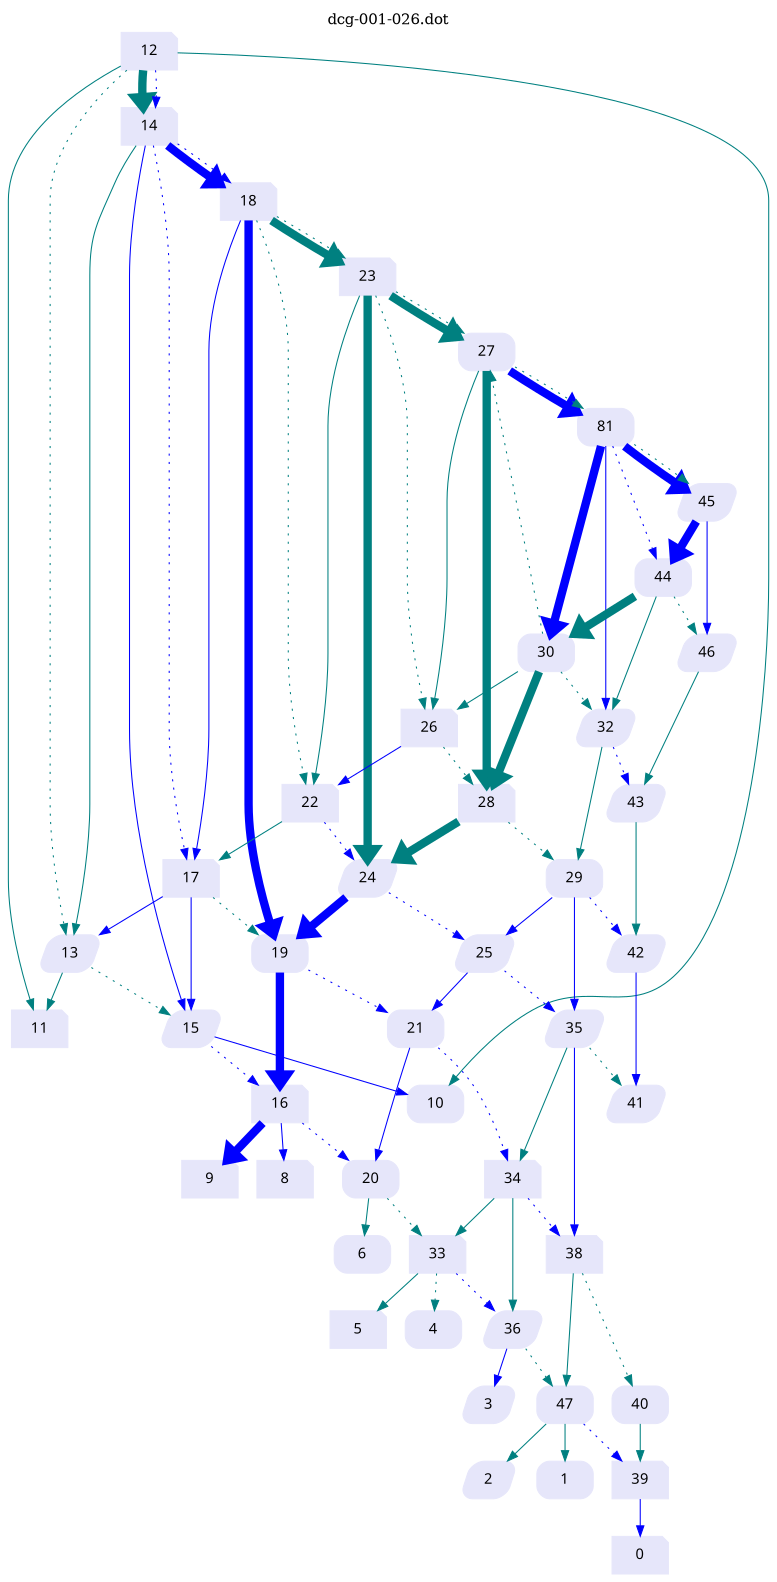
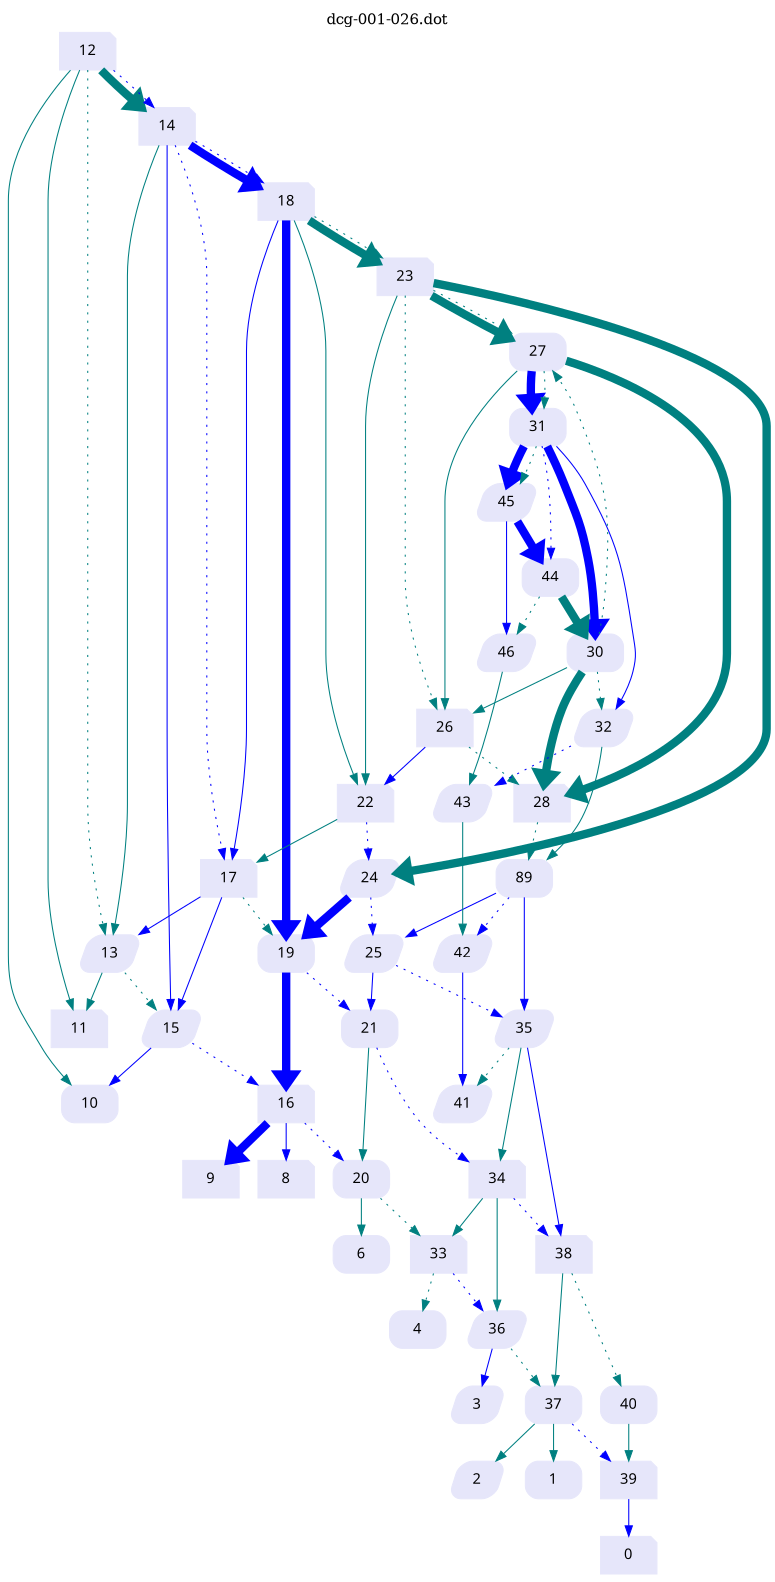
node "81": label "81" -> "31"
edge "18" -> "22": style dotted -> solid
edge "44" -> "32": removed
edge "28" -> "24": removed
node "29": label "29" -> "89"
edge "21" -> "20": color blue -> teal
node "5": removed
node "47": label "47" -> "37"
